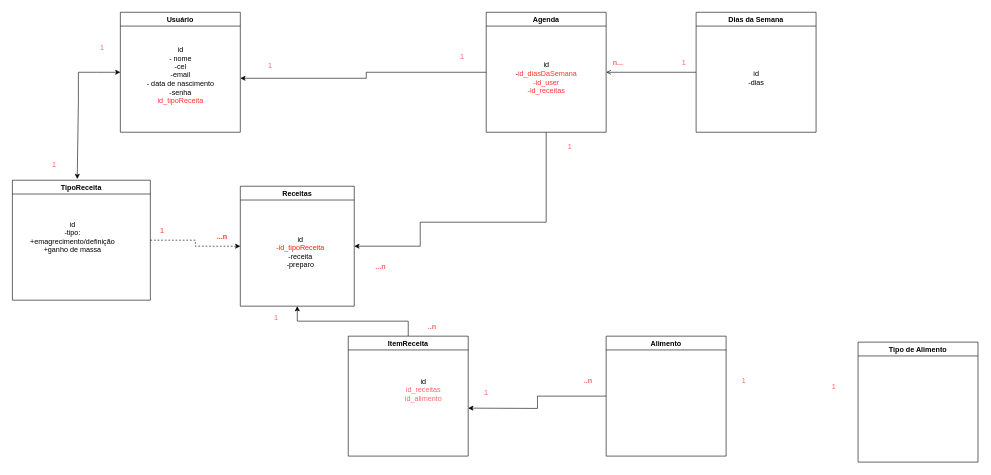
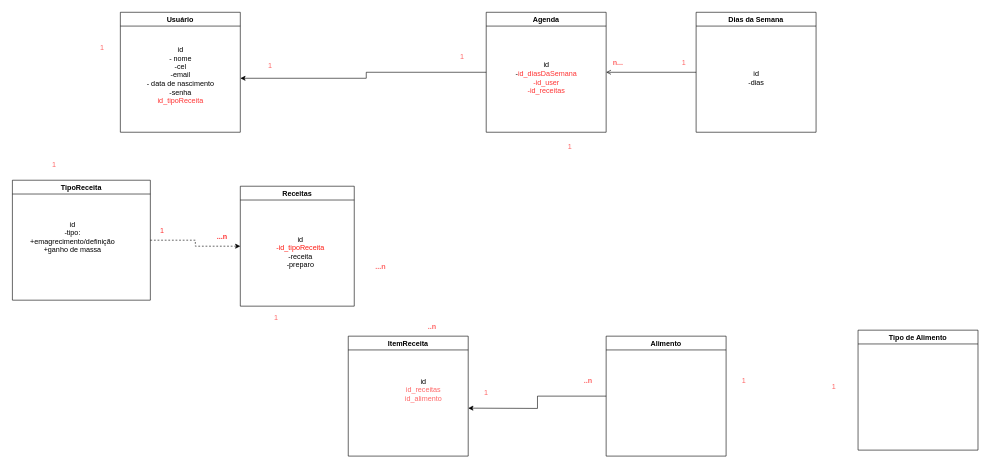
edge "Usuário" -- "TipoReceita": removed
edge "Agenda" -> "Receitas": removed
edge "ItemReceita" -> "Receitas": removed
node "Tipo de Alimento": moved (918, 402) -> (918, 390)
